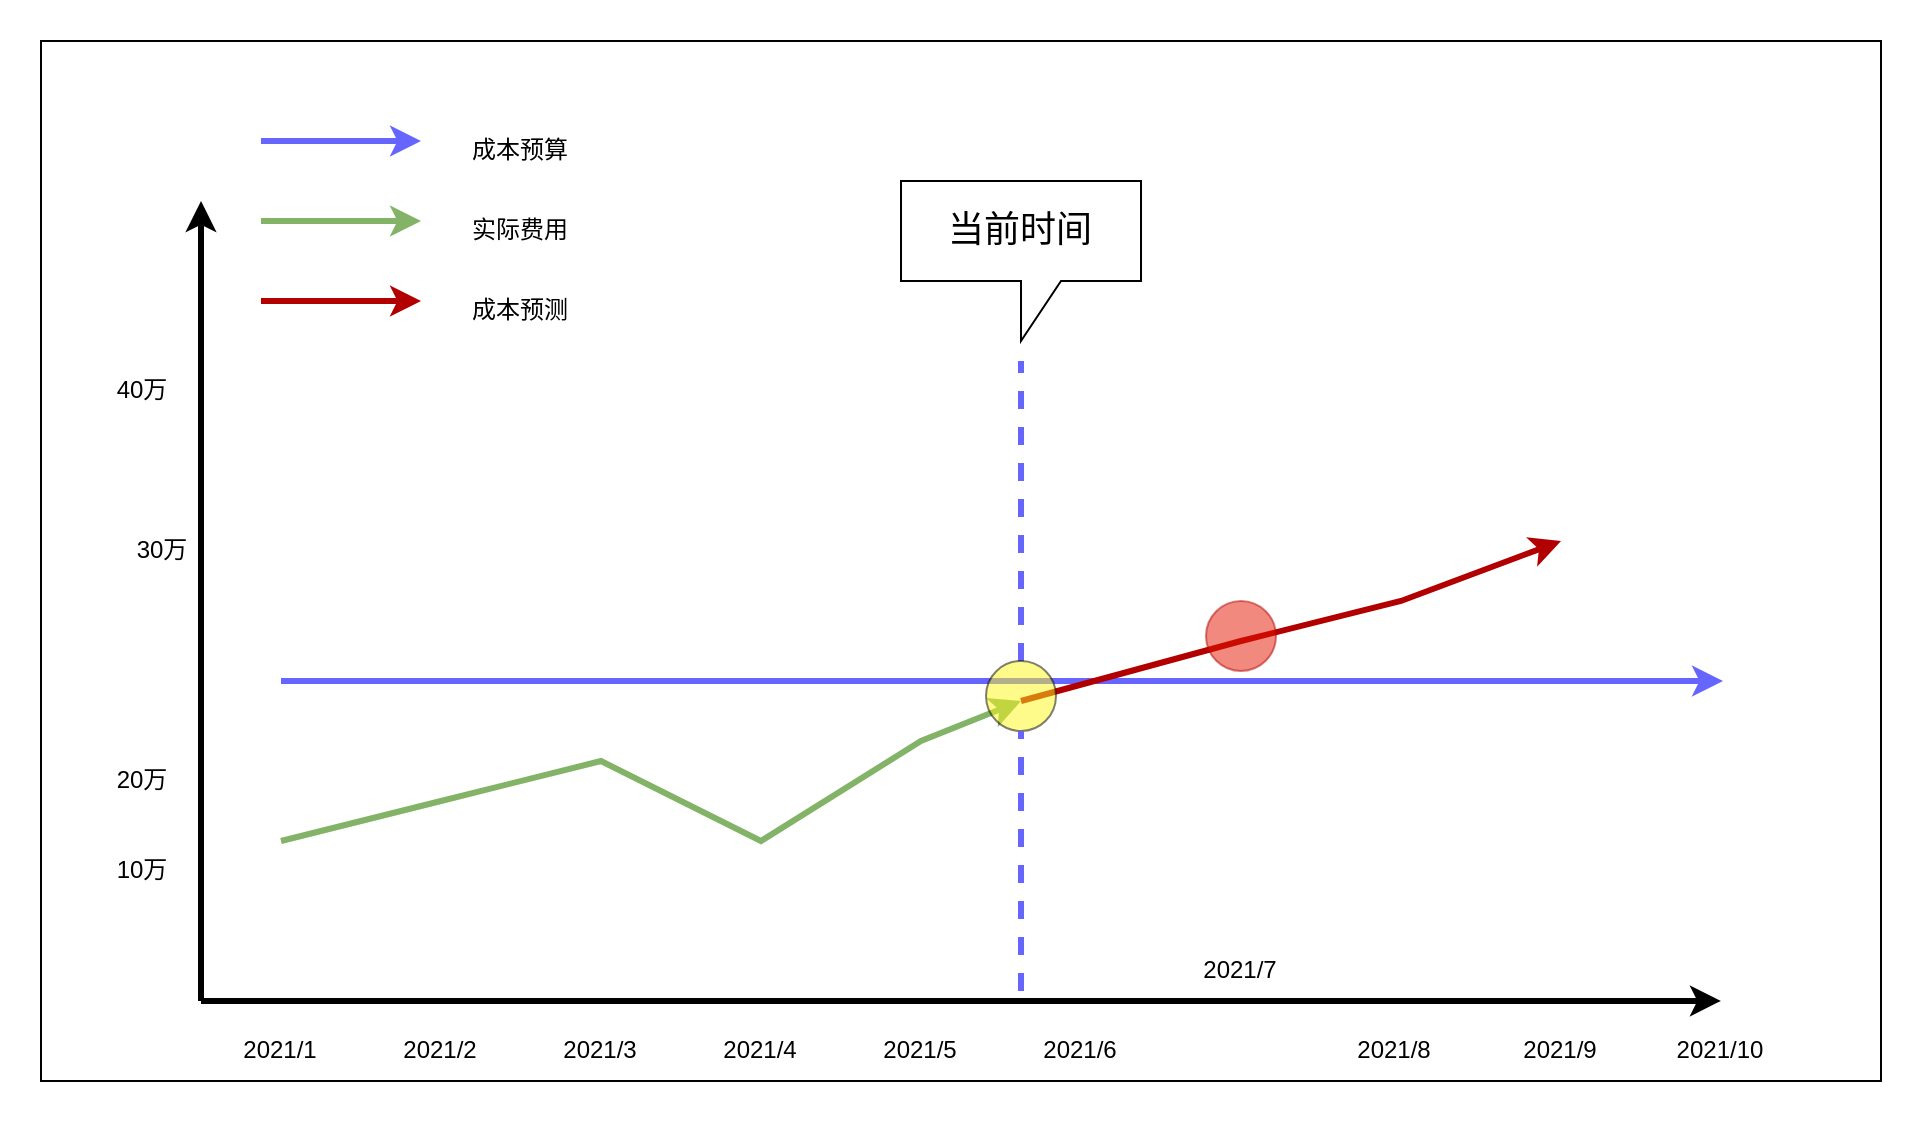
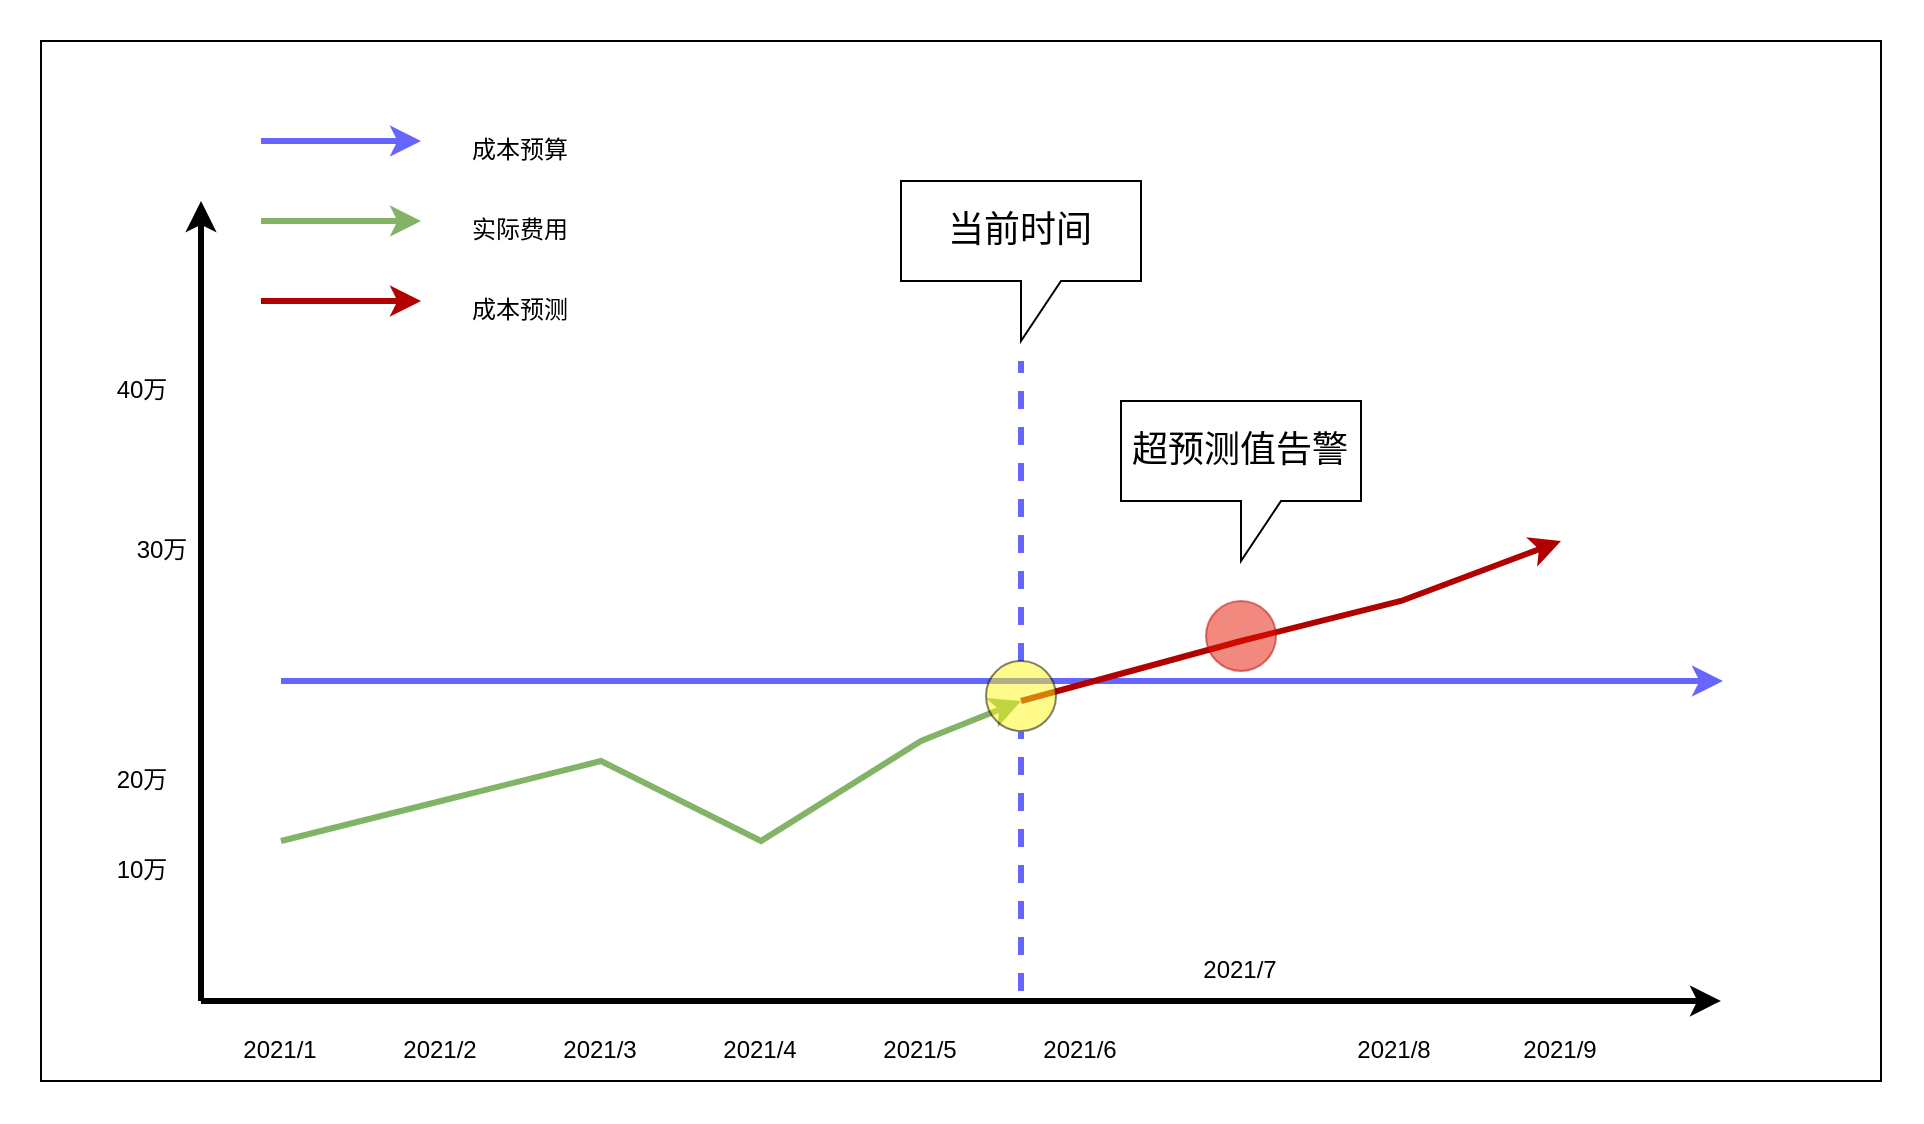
node "超预测值告警": added
node "2021/10": removed
